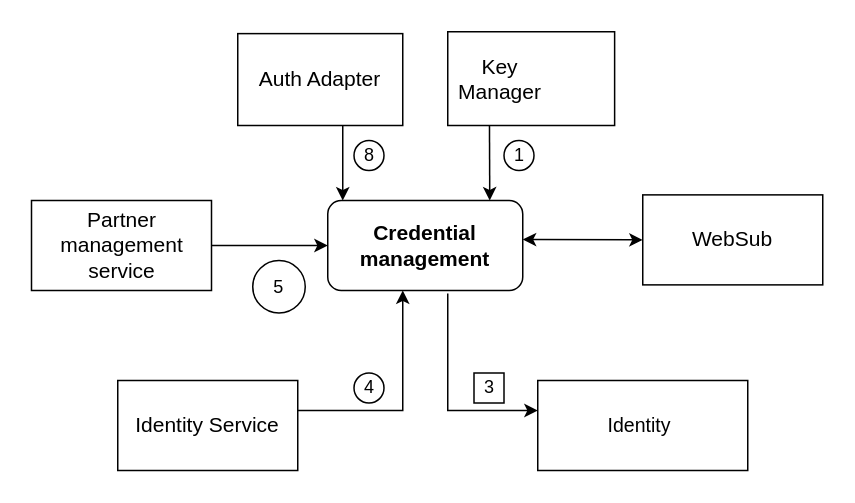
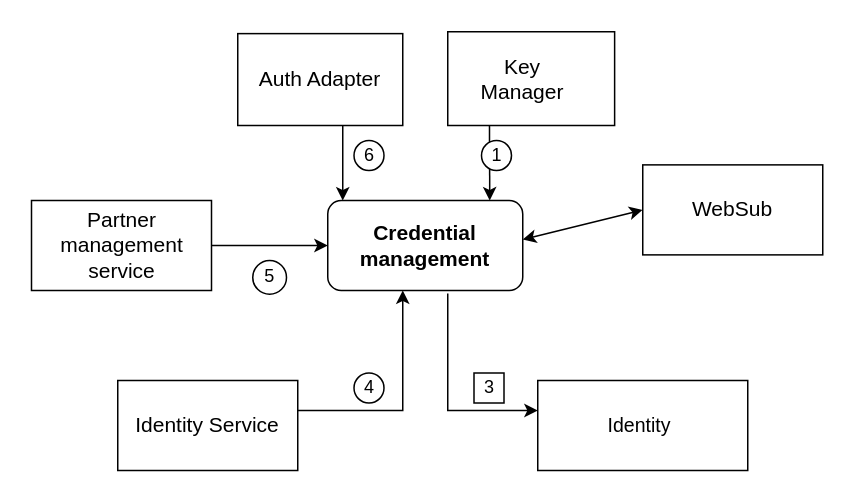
node "Key Manager": moved (500, 78) -> (523, 78)
node "8": label "8" -> "6"
node "1": moved (519, 155) -> (497, 155)
node "WebSub": moved (733, 240) -> (733, 210)
node "5": size 53x53 -> 34x34
